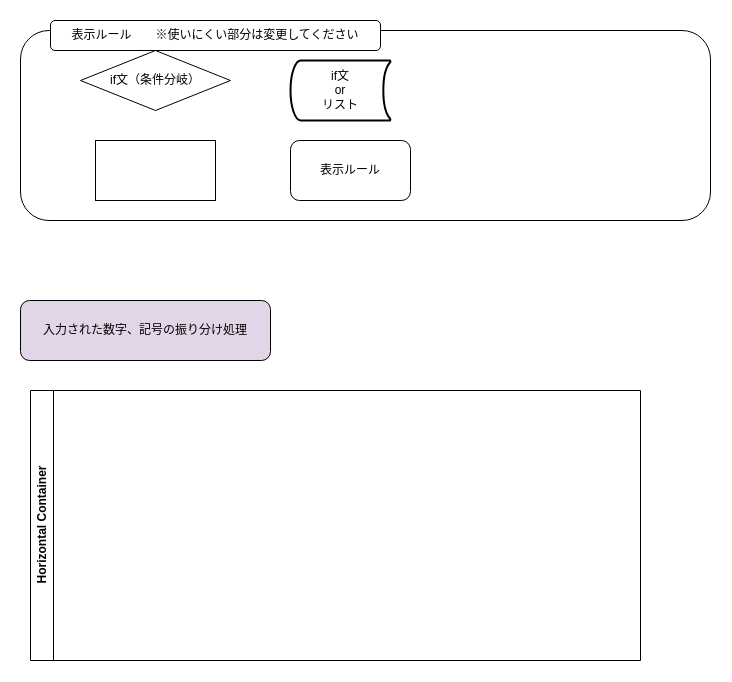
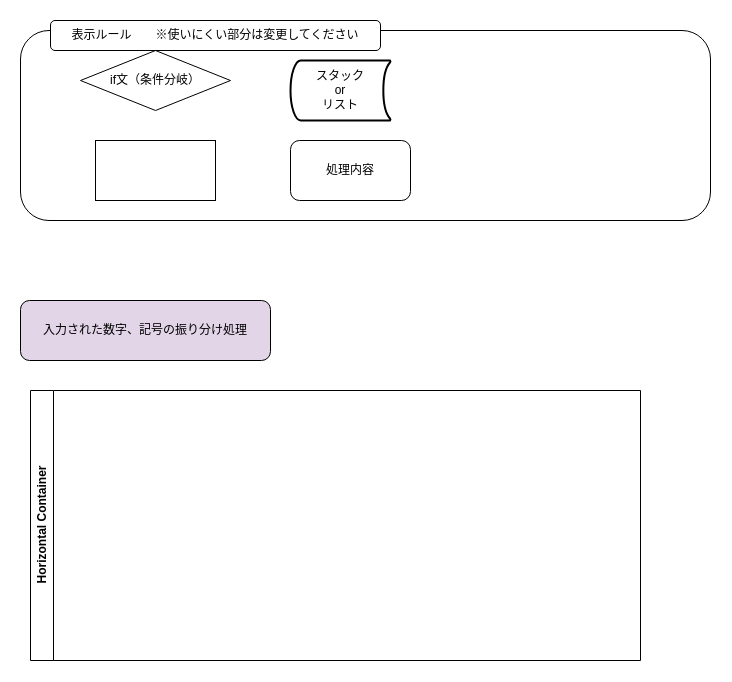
node "if文 or リスト": label "if文 or リスト" -> "スタック or リスト"
node "表示ルール": label "表示ルール" -> "処理内容"
